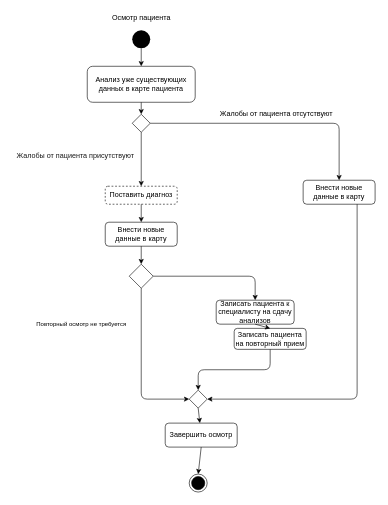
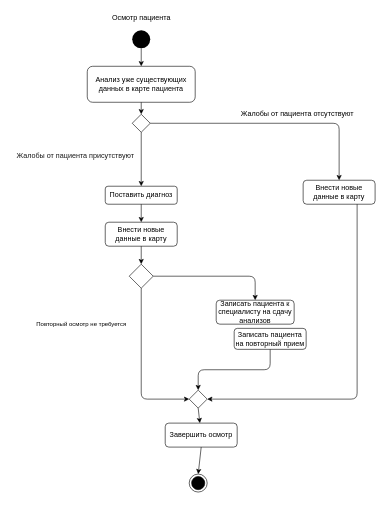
node "Жалобы от пациента отсутствуют": moved (276, 114) -> (297, 114)
node "Поставить диагноз": style dashed -> solid
edge "Записать пациента к специалисту на сдачу анализов" -> "Записать пациента на повторный прием": removed
